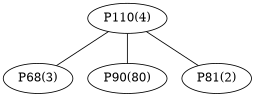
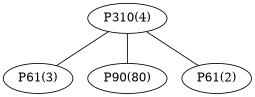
node "P110(4)": label "P110(4)" -> "P310(4)"
node "P68(3)": label "P68(3)" -> "P61(3)"
node "P81(2)": label "P81(2)" -> "P61(2)"
